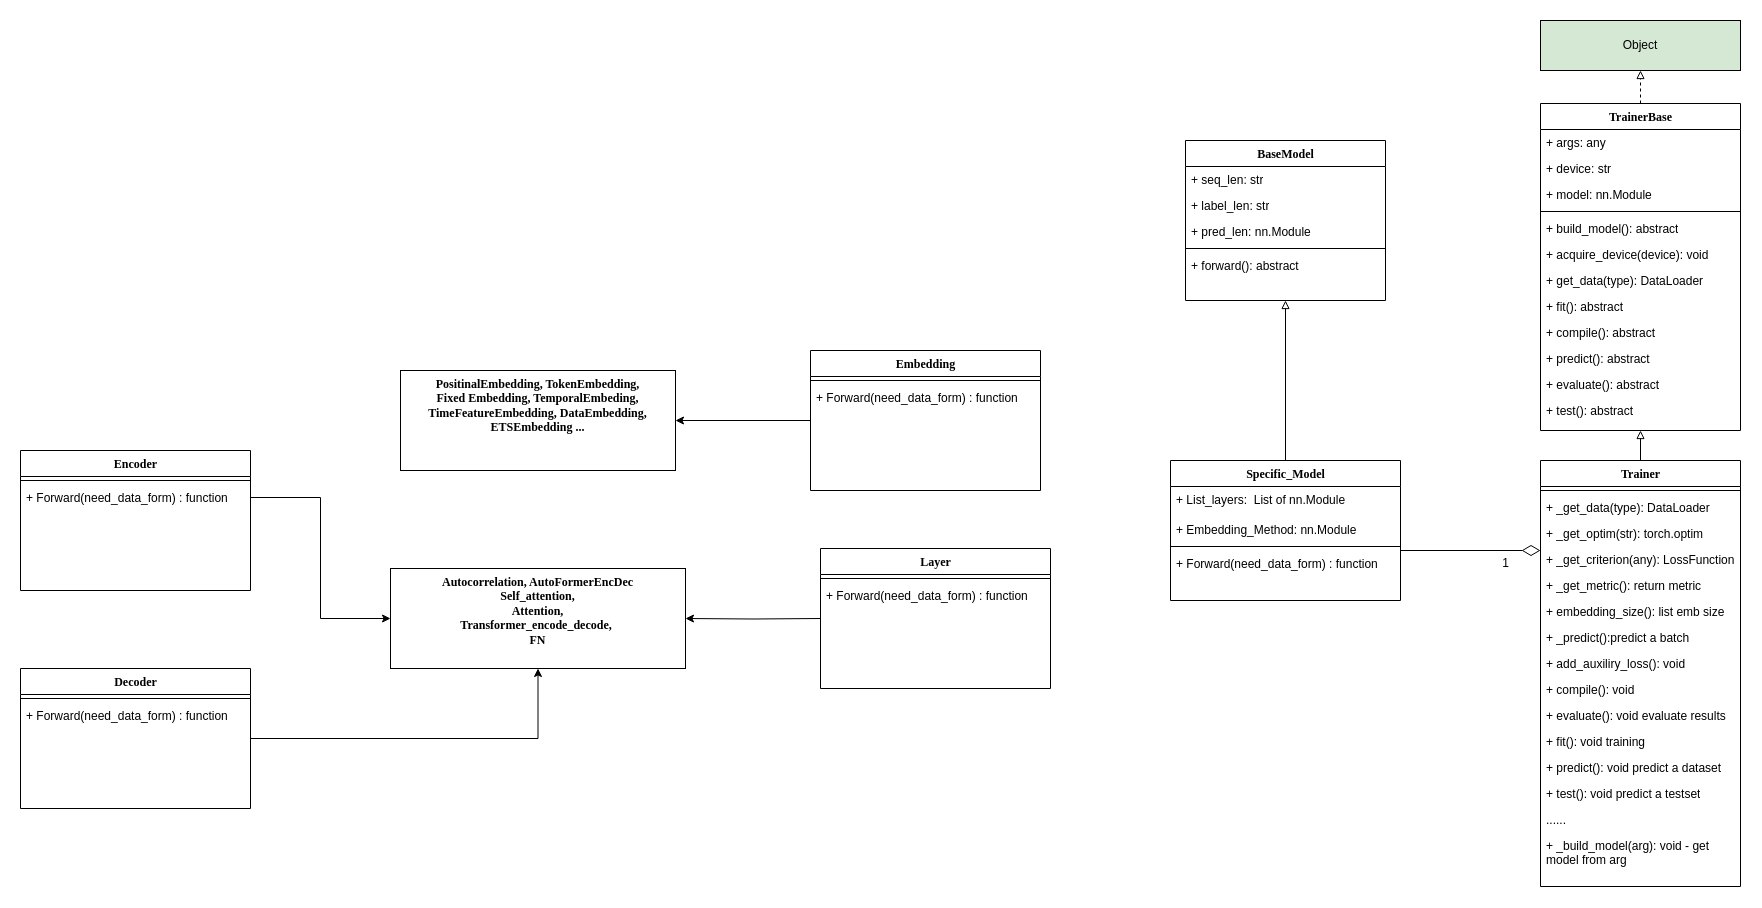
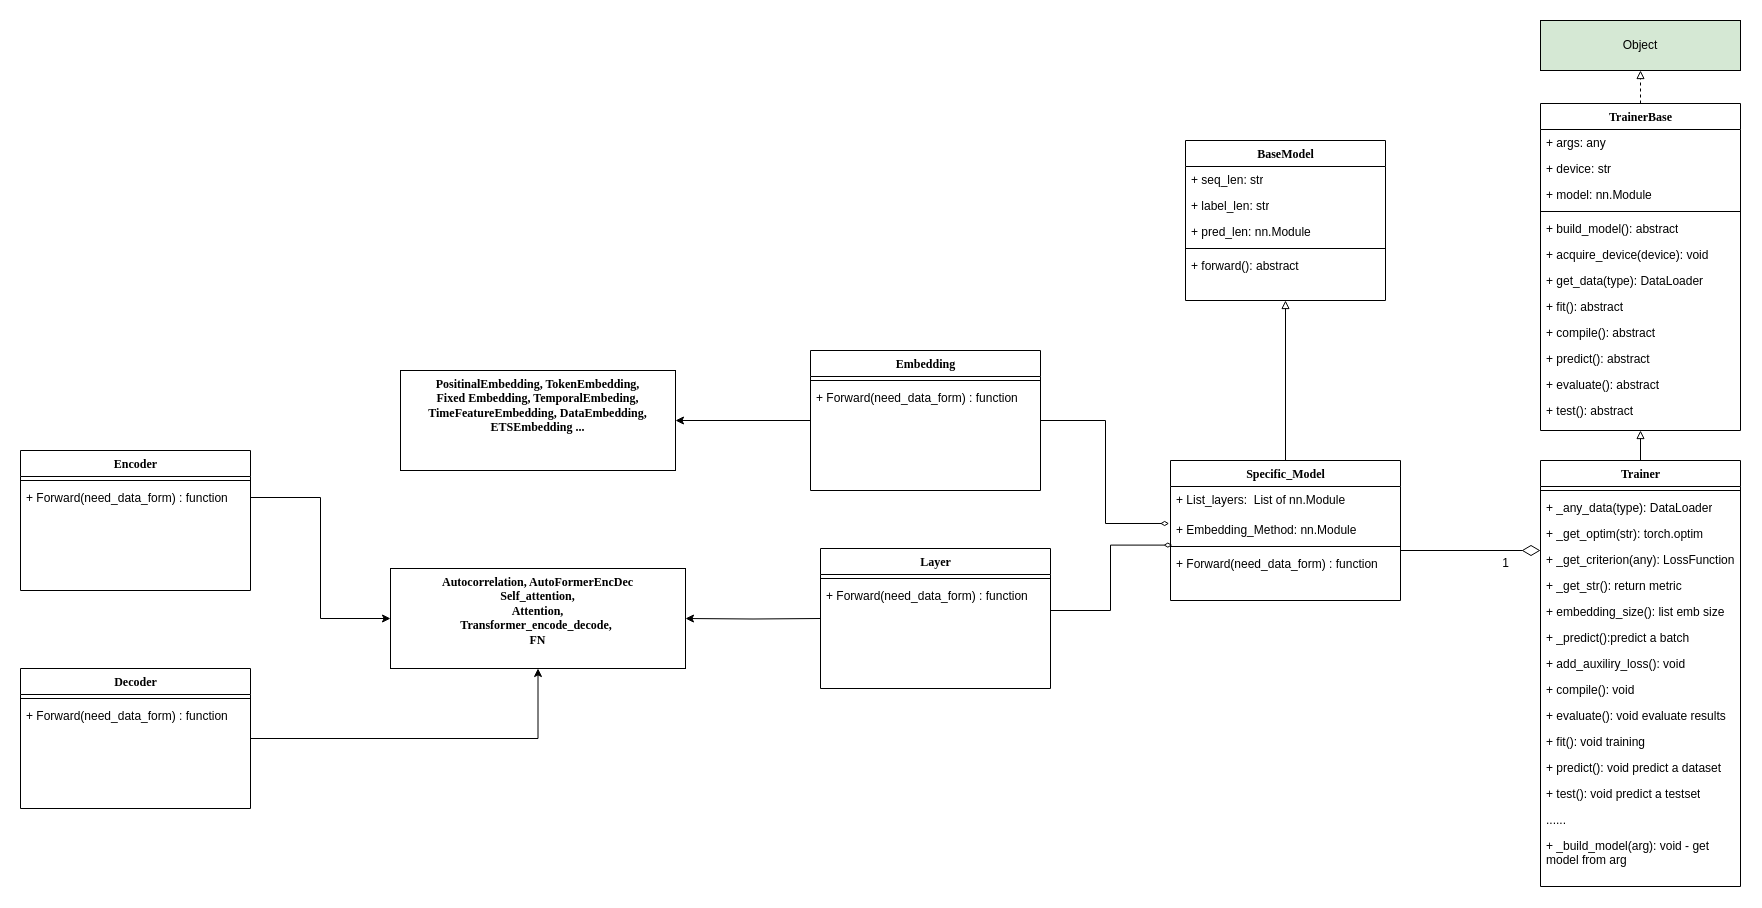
edge "Embedding" -> "+ Embedding_Method: nn.Module": added
node "+ _get_data(type): DataLoader": label "+ _get_data(type): DataLoader" -> "+ _any_data(type): DataLoader"
edge "Layer" -> "+ Embedding_Method: nn.Module": added
node "+ _get_metric(): return metric": label "+ _get_metric(): return metric" -> "+ _get_str(): return metric"
